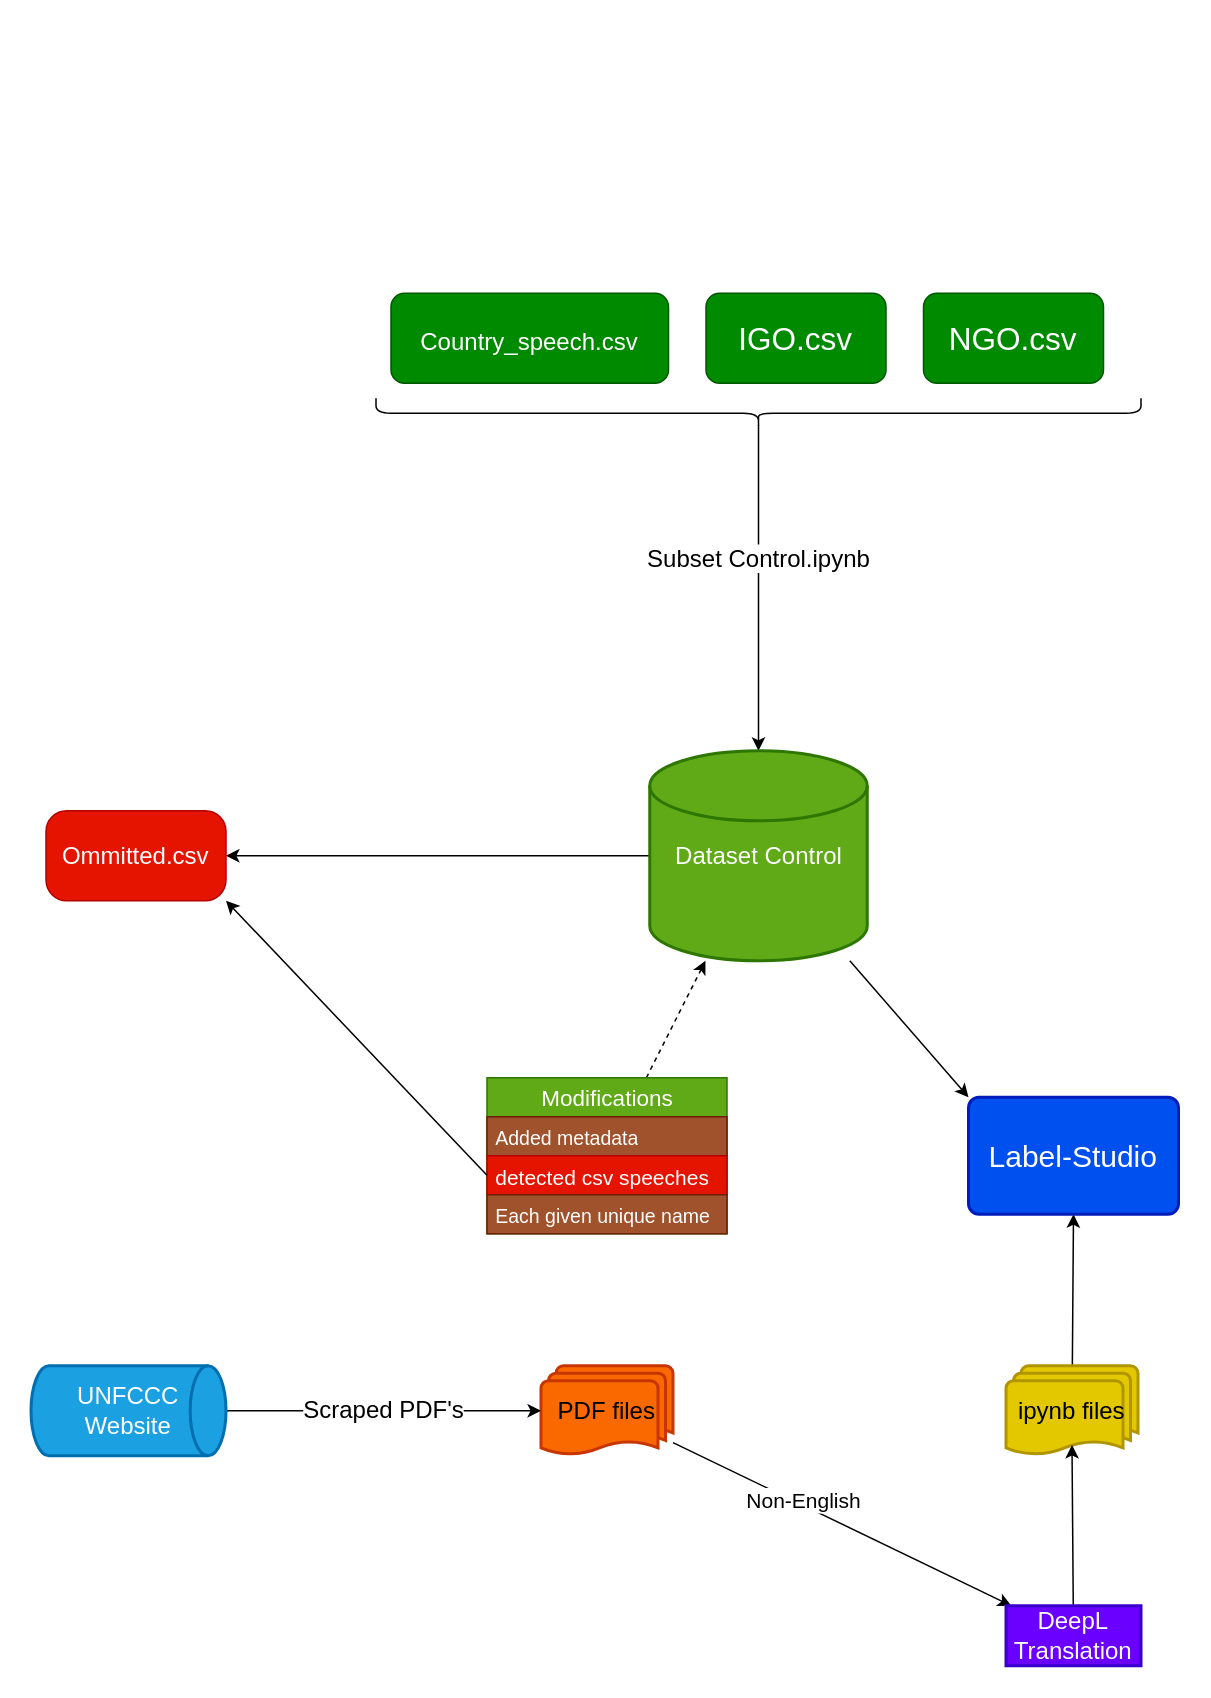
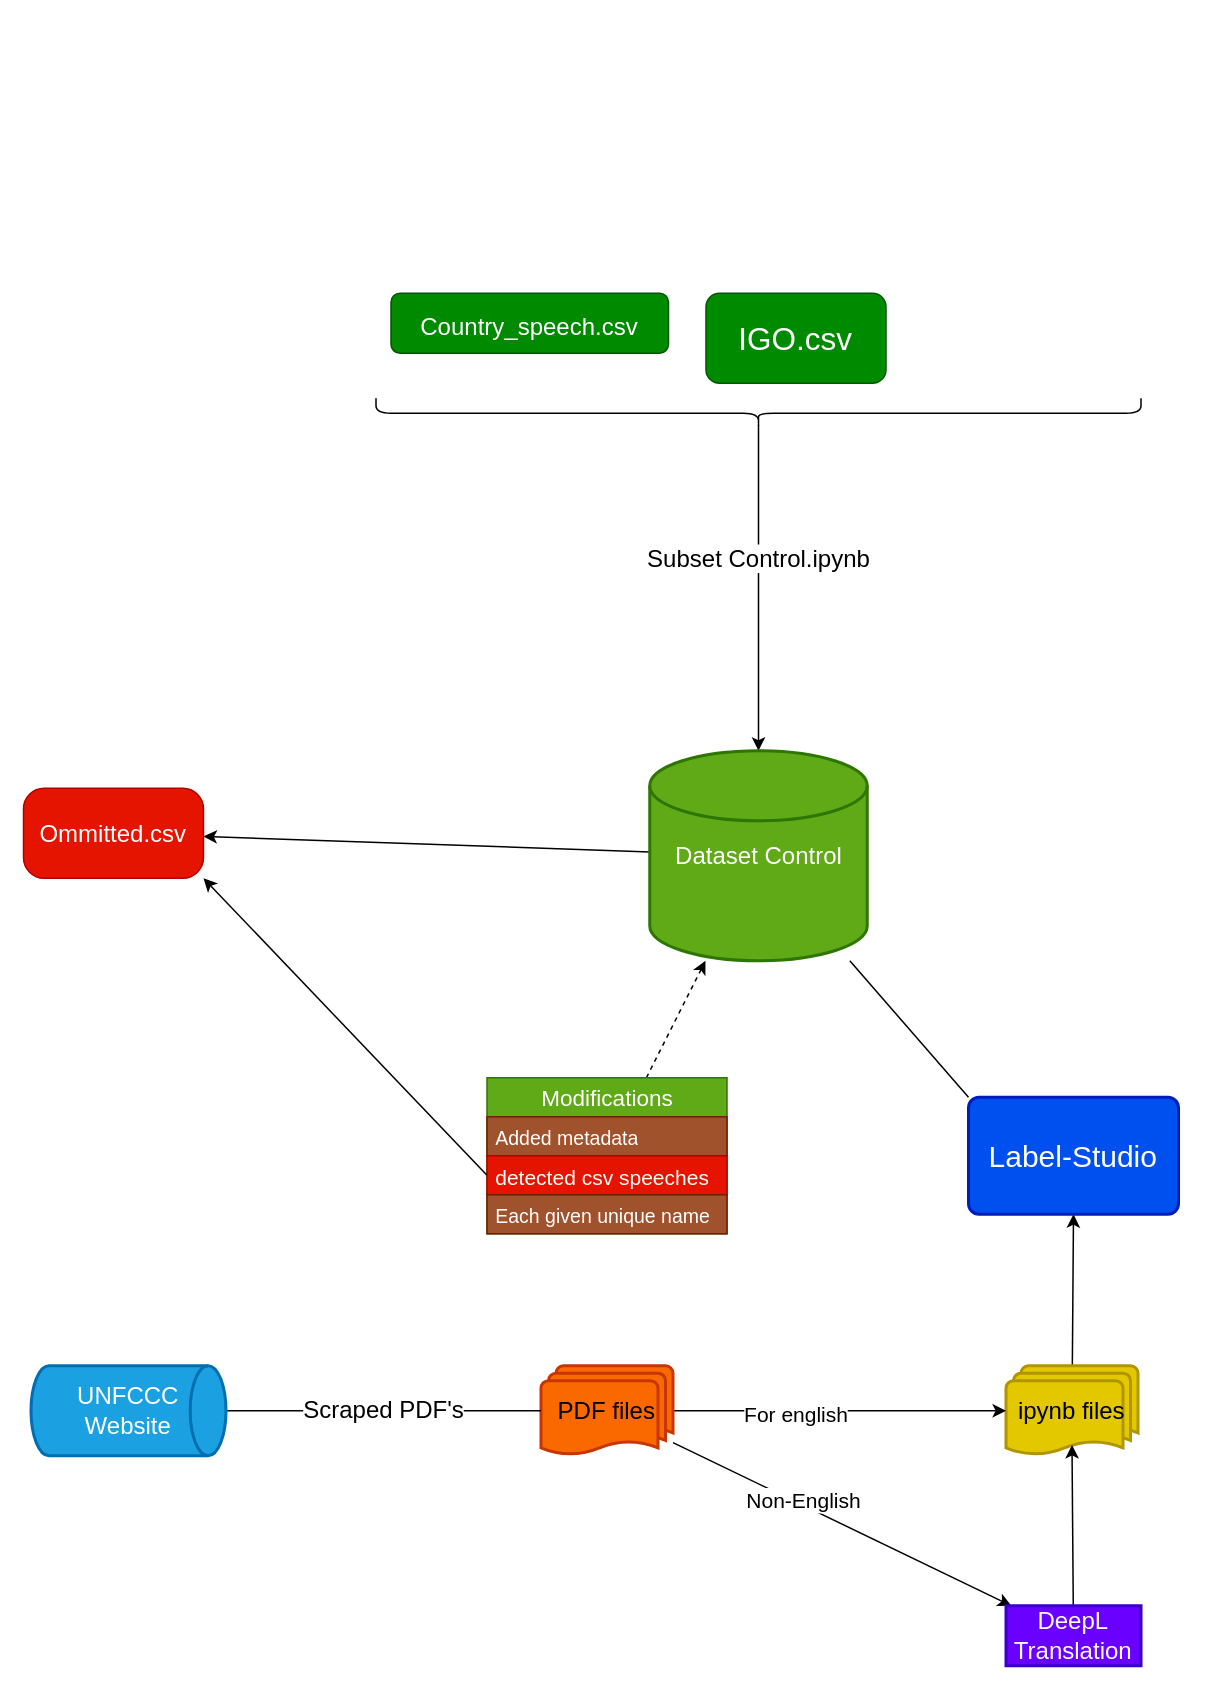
node "Country_speech.csv": size 278x90 -> 278x60
node "NGO.csv": removed
node "Ommitted.csv": moved (136, 856) -> (113, 833)
edge "Dataset Control" -> "Label-Studio": arrowhead classic -> none
edge "UNFCCC Website" -> "PDF files": arrowhead classic -> none
edge "PDF files" -> "ipynb files": added, label "For english"
